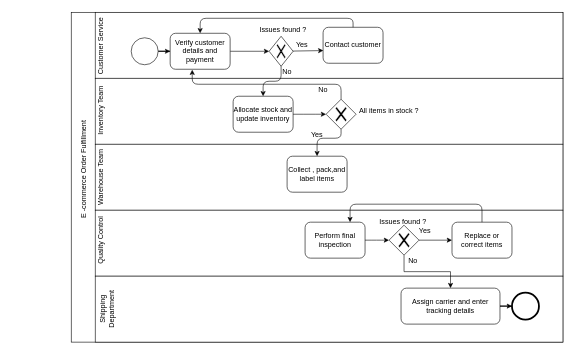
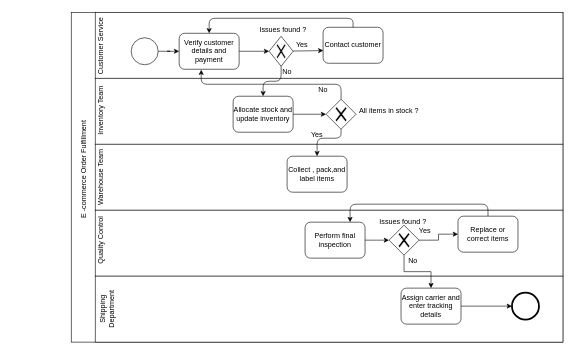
node "Verify customer details and payment": moved (200, 51) -> (209, 51)
node "Replace or correct items": moved (482, 240) -> (488, 234)
node "Assign carrier and enter tracking details": size 99x36 -> 60x36
